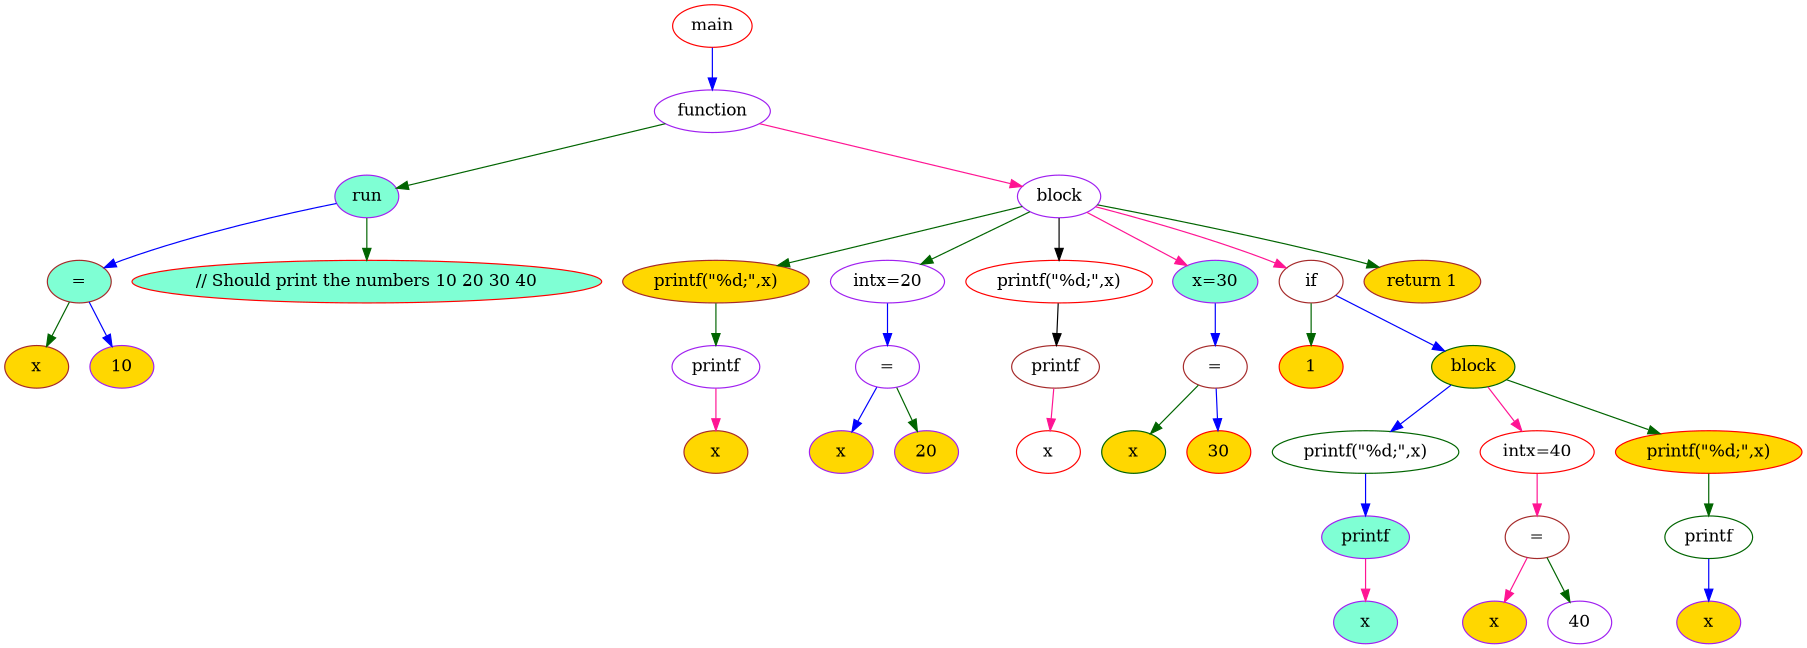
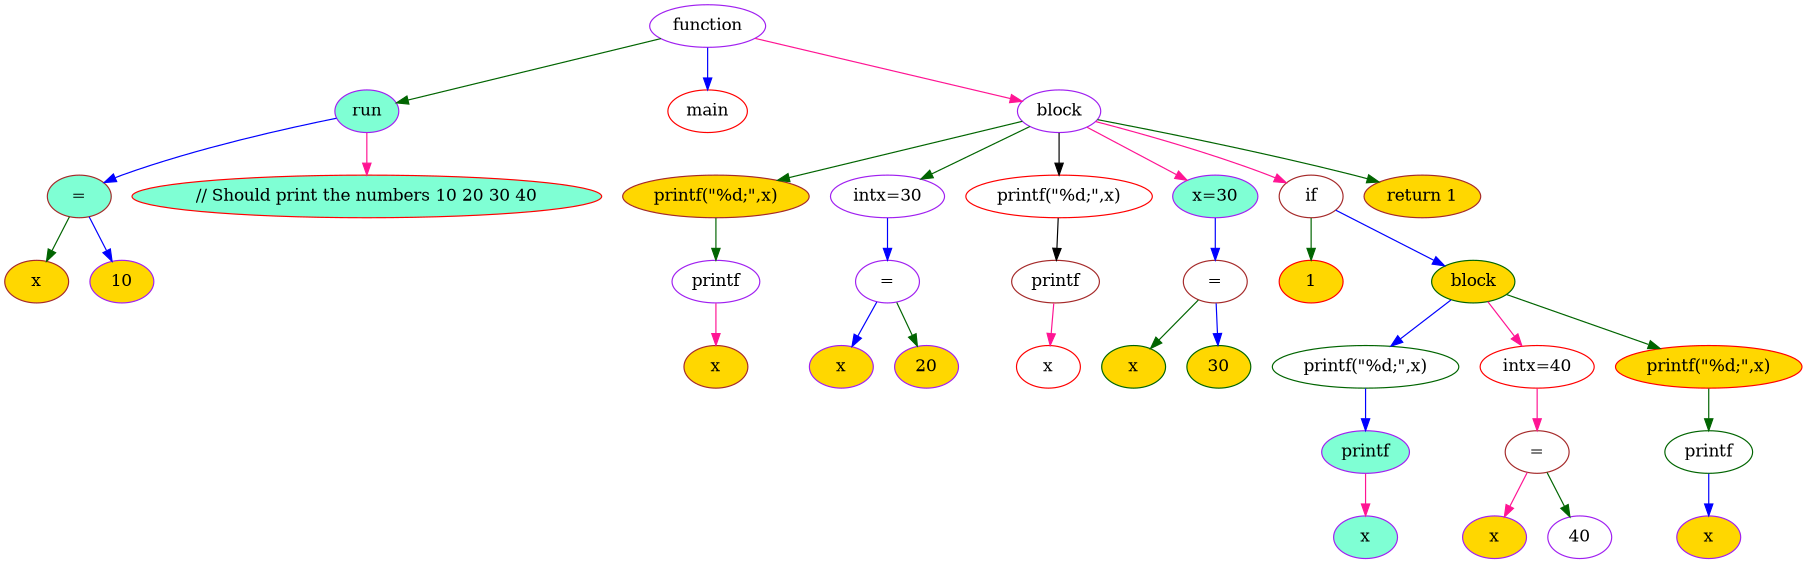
edge "main" -> "function": reversed
edge "run" -> "// Should print the numbers 10 20 30 40": color darkgreen -> deeppink
node "intx=20": label "intx=20" -> "intx=30"
node "30": color red -> darkgreen
